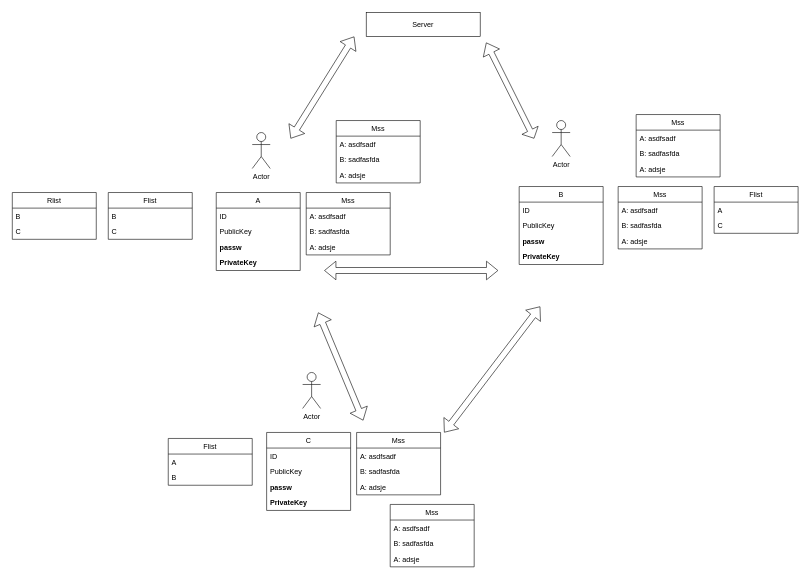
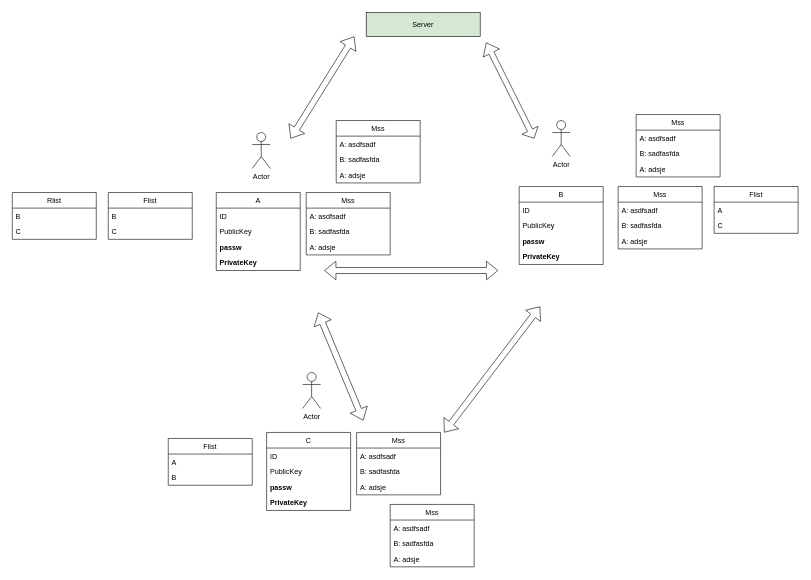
node "Server": fillcolor #ffffff -> #d5e8d4
